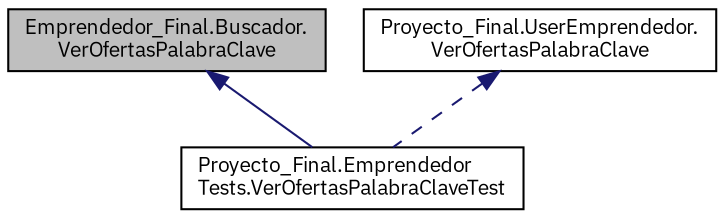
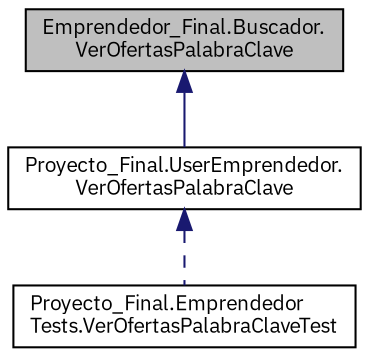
edge "Proyecto_Final.Emprendedor Tests.VerOfertasPalabraClaveTest" -> "Emprendedor_Final.Buscador. VerOfertasPalabraClave": now "Proyecto_Final.UserEmprendedor. VerOfertasPalabraClave" -> "Emprendedor_Final.Buscador. VerOfertasPalabraClave"
